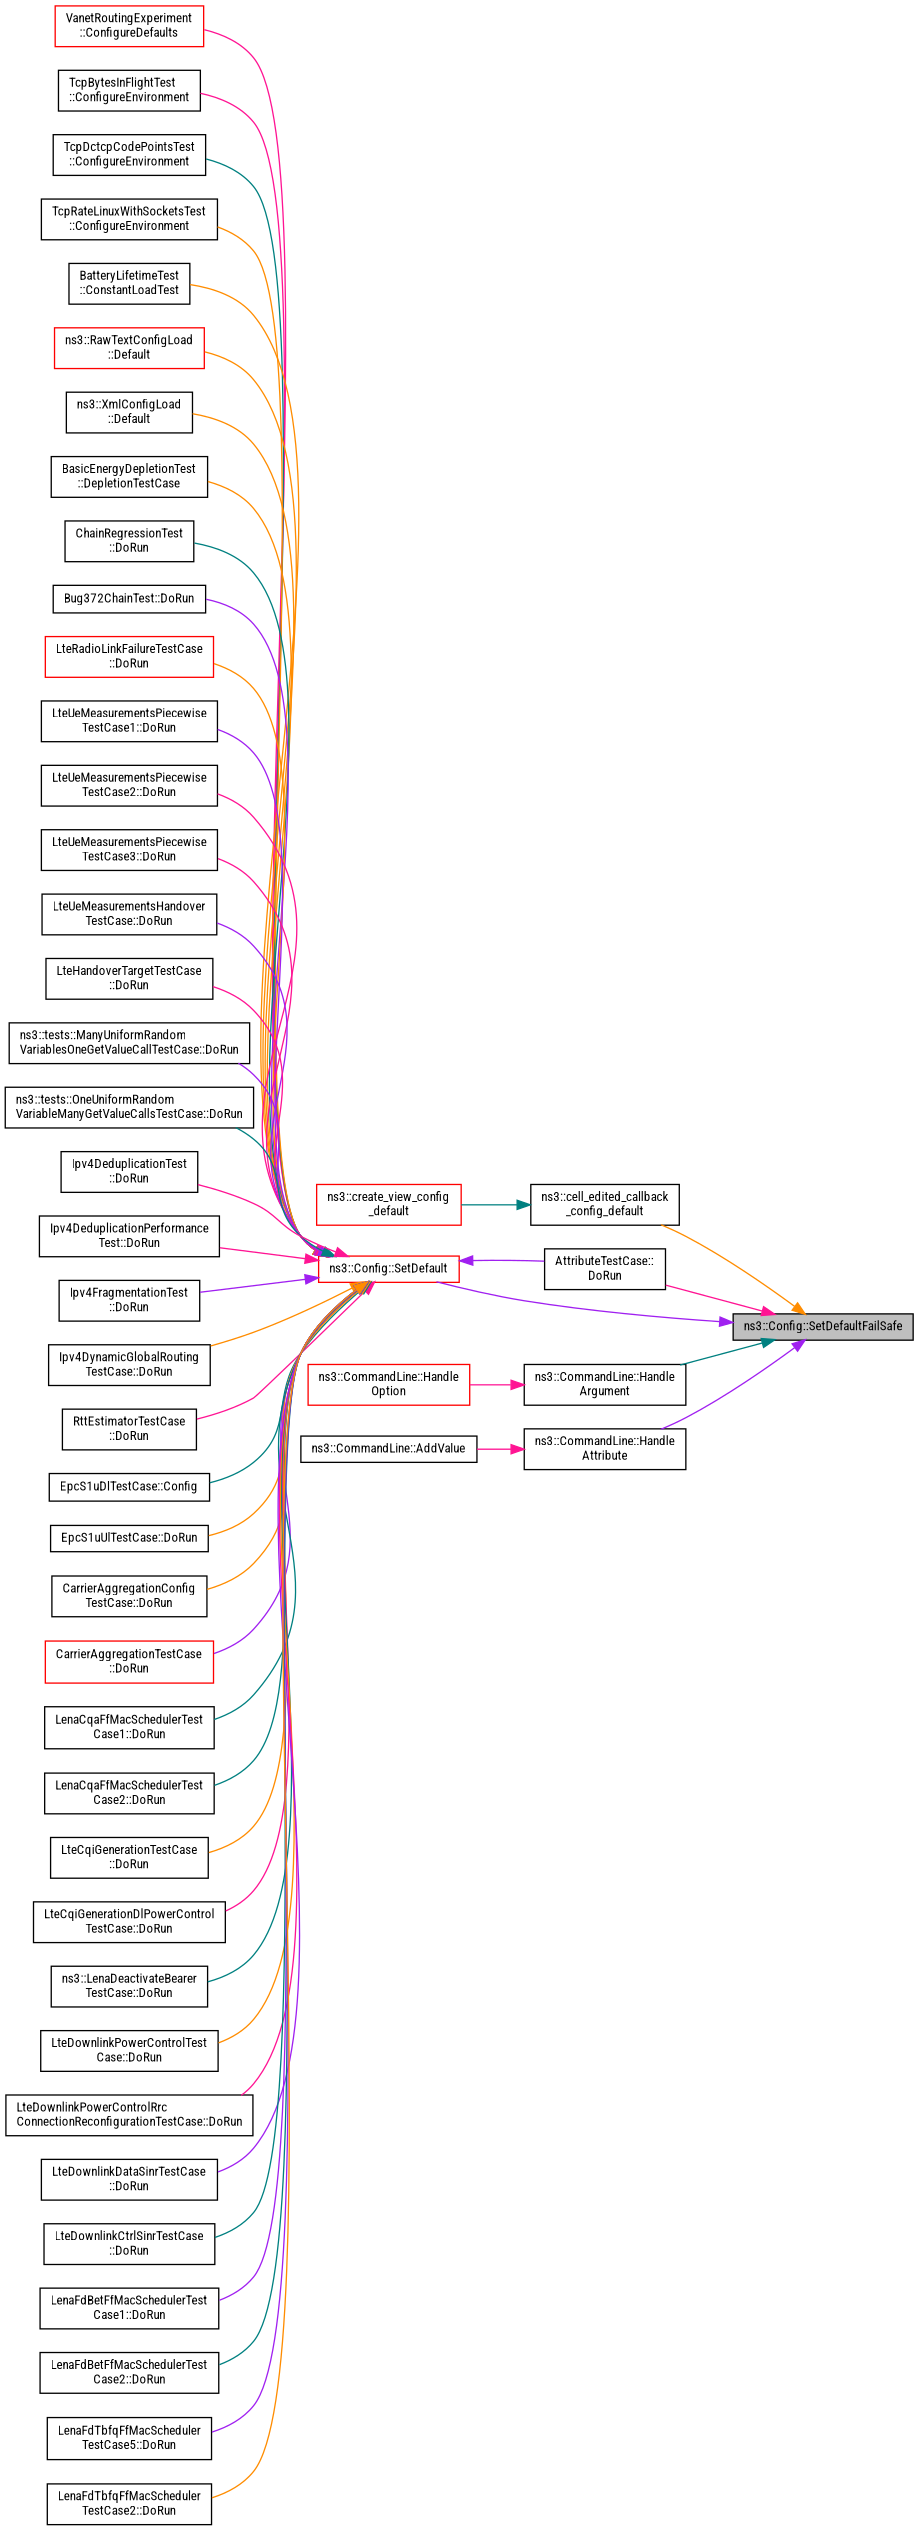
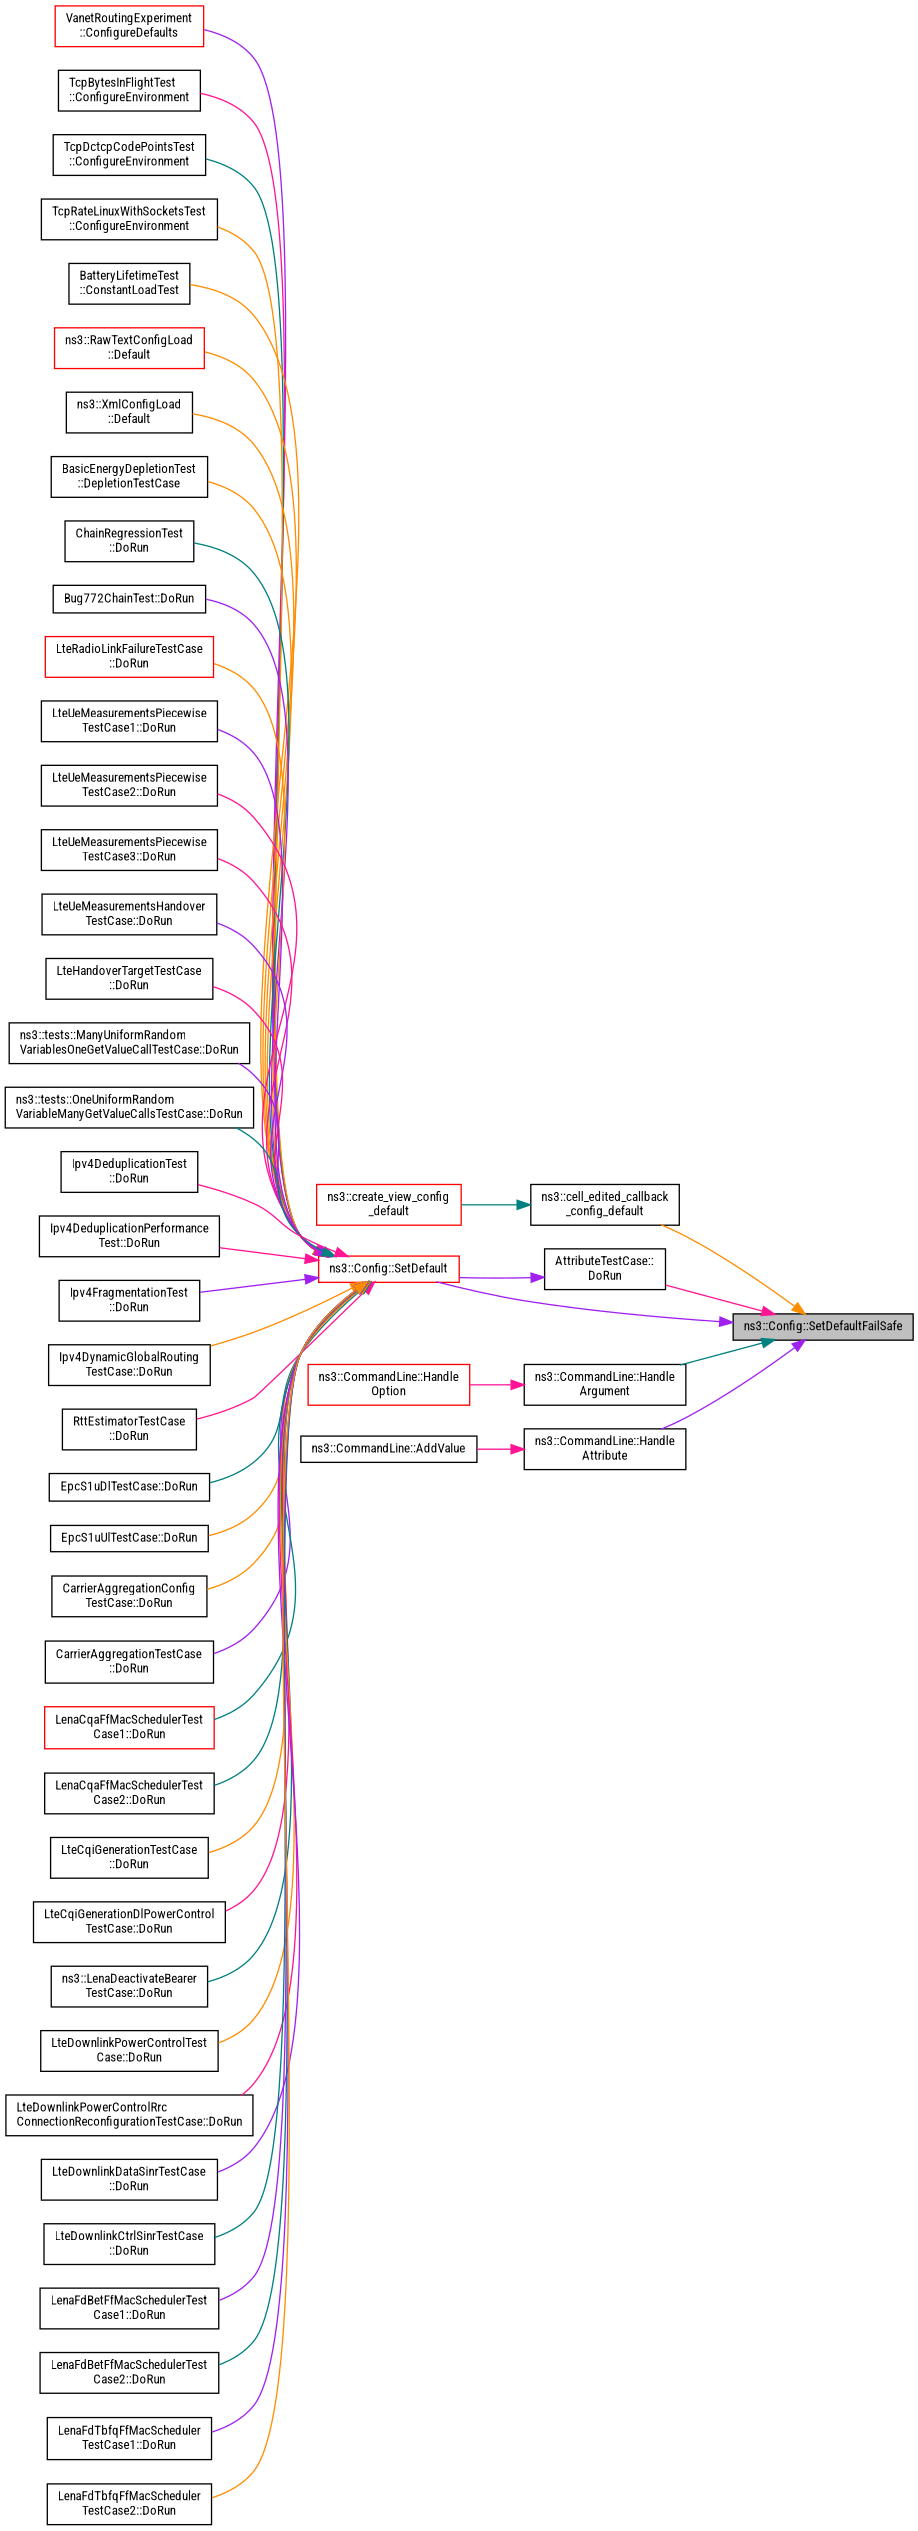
node "Bug372ChainTest::DoRun": label "Bug372ChainTest::DoRun" -> "Bug772ChainTest::DoRun"
edge "VanetRoutingExperiment ::ConfigureDefaults" -> "ns3::Config::SetDefault": color deeppink -> purple
edge "AttributeTestCase:: DoRun" -> "ns3::Config::SetDefault": reversed
node "EpcS1uDlTestCase::Config": label "EpcS1uDlTestCase::Config" -> "EpcS1uDlTestCase::DoRun"
node "CarrierAggregationTestCase ::DoRun": color red -> black
node "LenaCqaFfMacSchedulerTest Case1::DoRun": color black -> red
node "LenaFdTbfqFfMacScheduler TestCase5::DoRun": label "LenaFdTbfqFfMacScheduler TestCase5::DoRun" -> "LenaFdTbfqFfMacScheduler TestCase1::DoRun"
